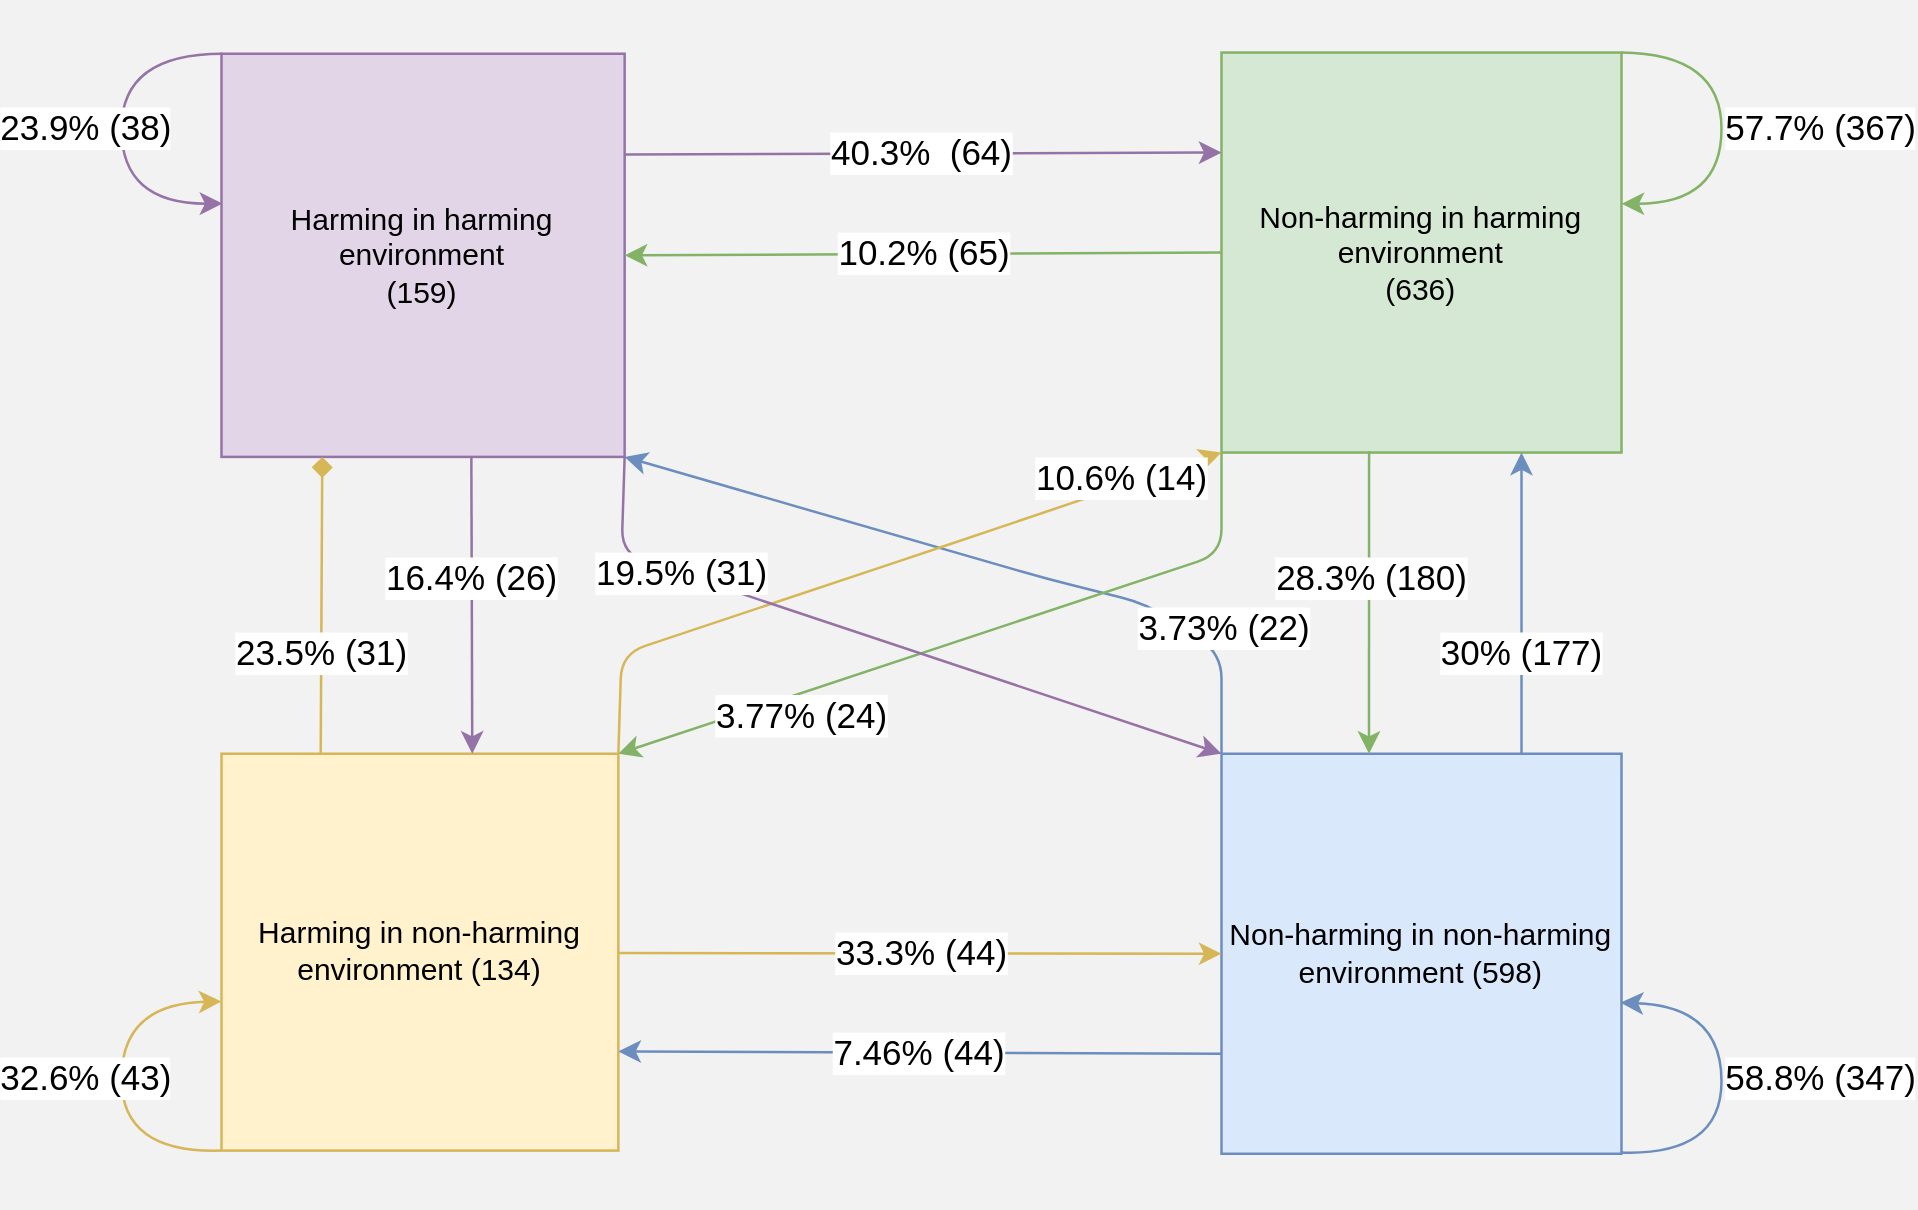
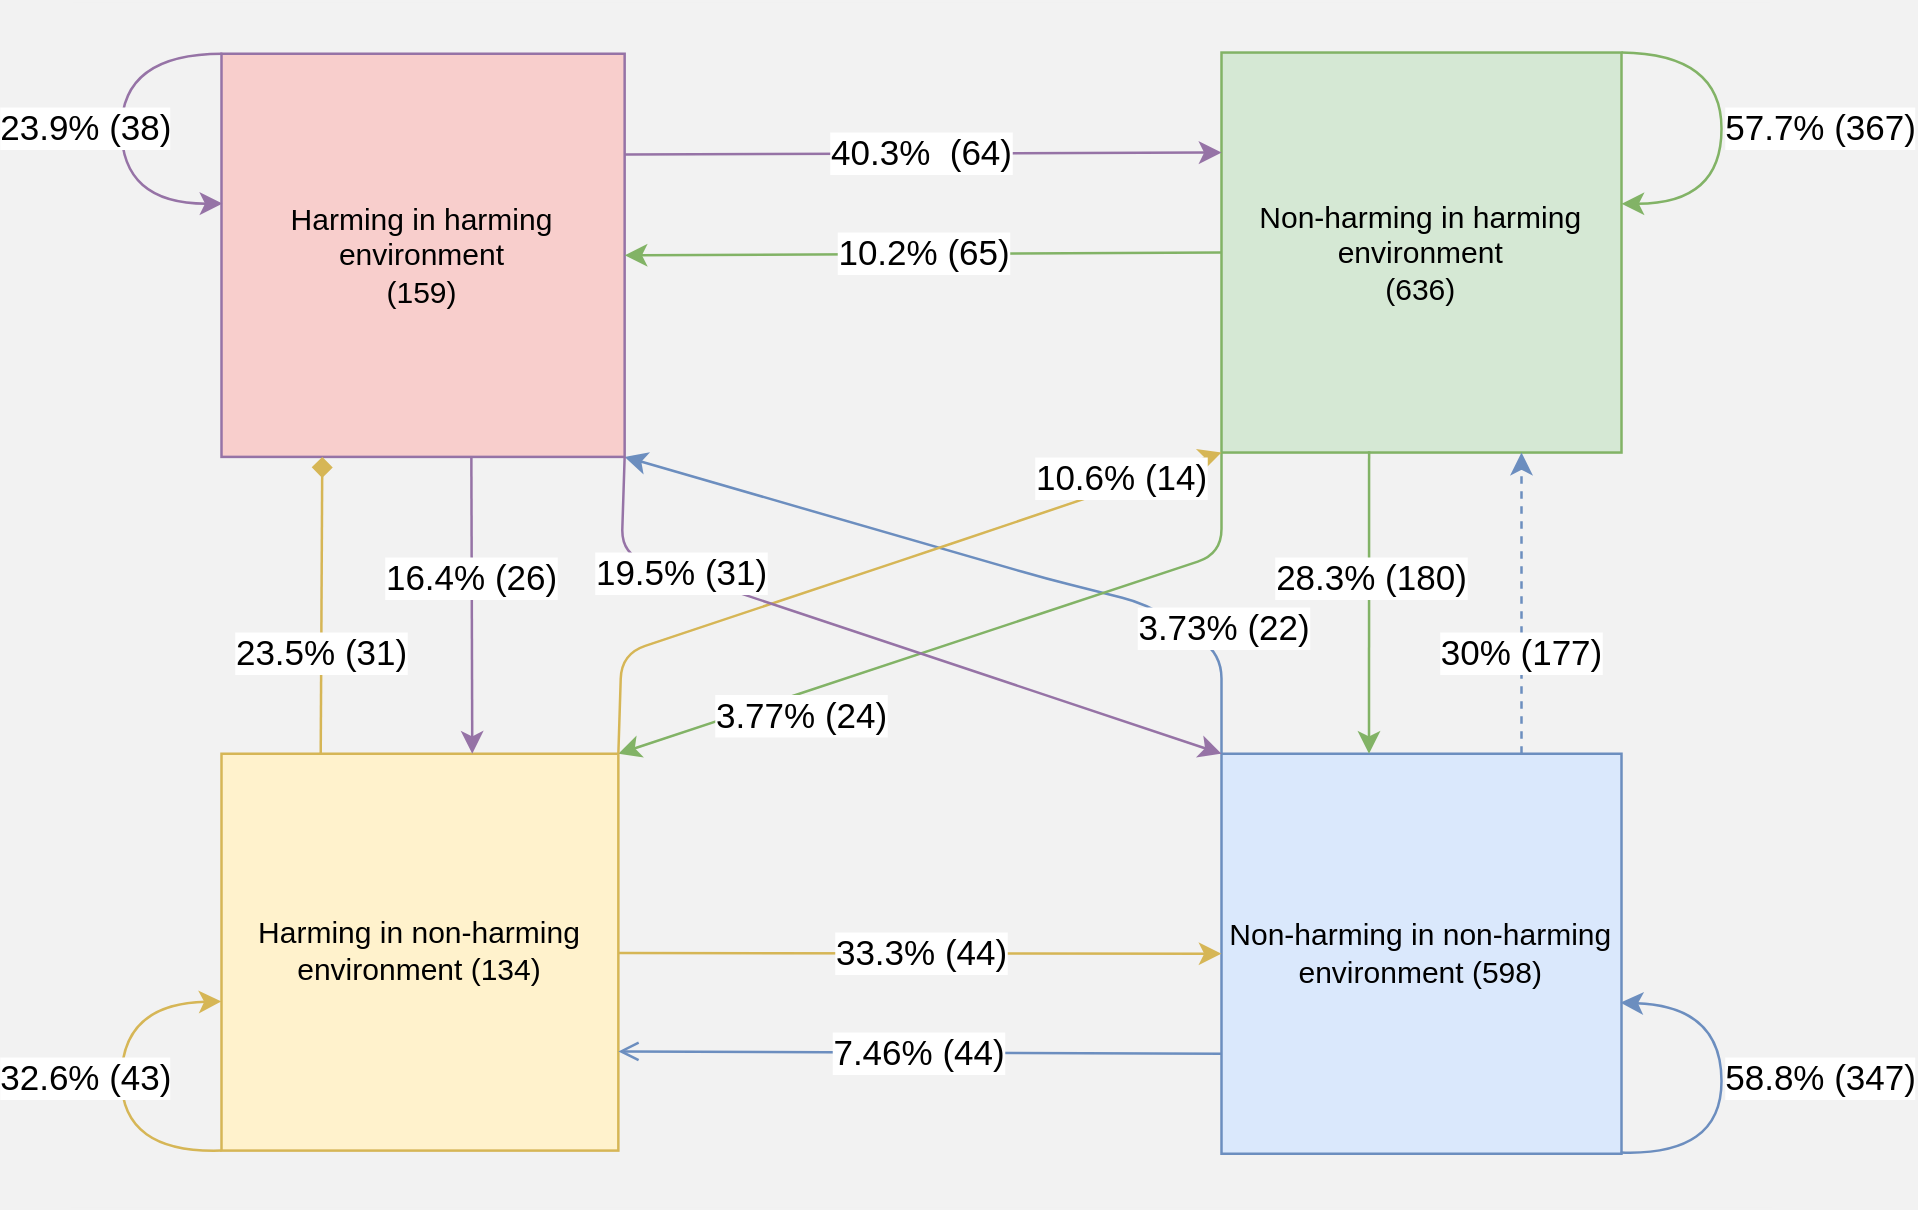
node "Harming in harming environment (159)": fillcolor #e1d5e7 -> #f8cecc
edge "Non-harming in non-harming environment (598)" -> "Non-harming in harming environment (636)": style solid -> dashed
edge "Non-harming in non-harming environment (598)" -> "Harming in non-harming environment (134)": arrowhead classic -> open
